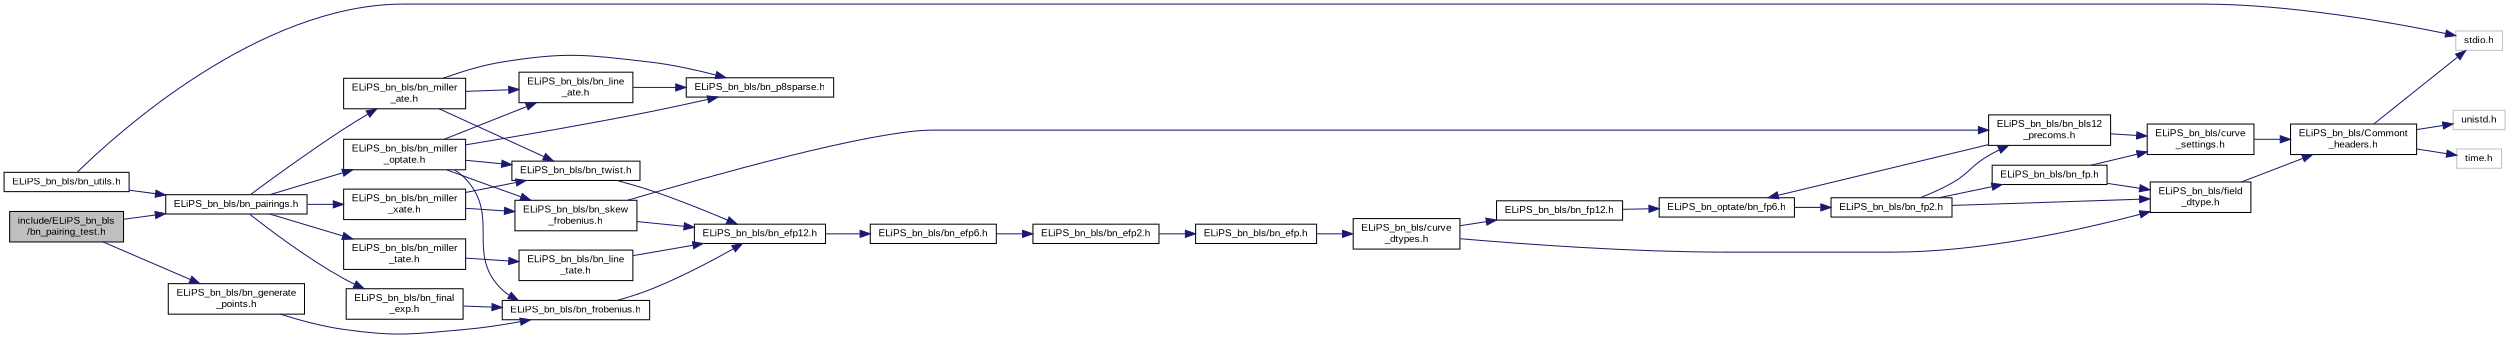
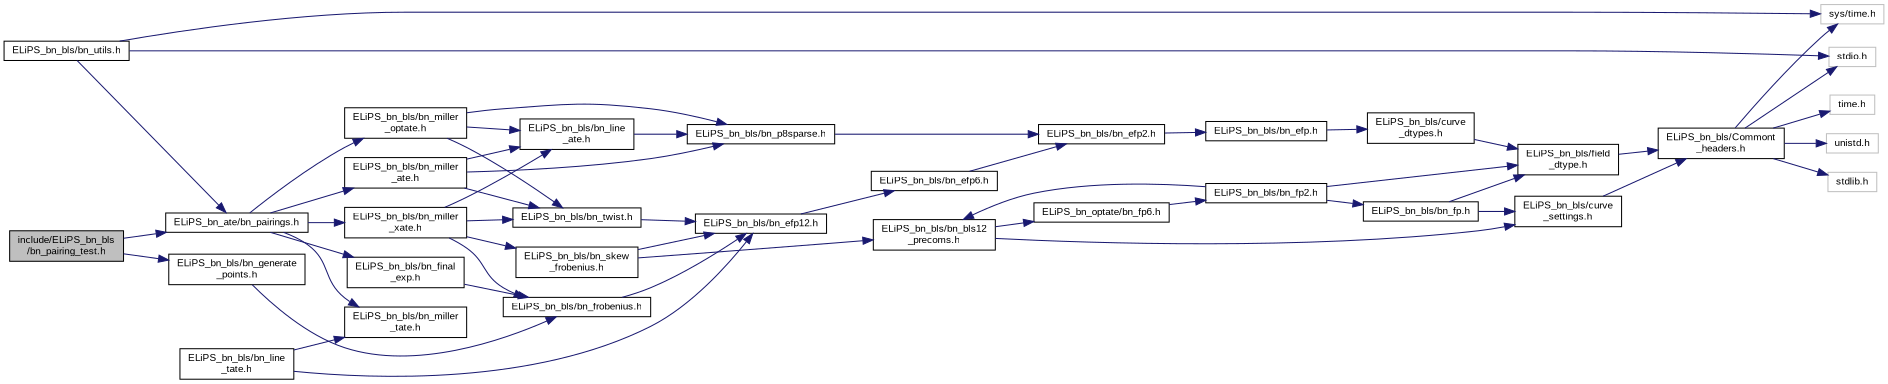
node "sys/time.h": added
edge "ELiPS_bn_bls/bn_p8sparse.h" -> "ELiPS_bn_bls/bn_efp2.h": added
node "stdlib.h": added
edge "ELiPS_bn_bls/bn_miller _optate.h" -> "ELiPS_bn_bls/bn_skew _frobenius.h": removed
edge "ELiPS_bn_bls/bn_miller _xate.h" -> "ELiPS_bn_bls/bn_line _ate.h": added
node "ELiPS_bn_bls/bn_pairings.h": label "ELiPS_bn_bls/bn_pairings.h" -> "ELiPS_bn_ate/bn_pairings.h"
node "ELiPS_bn_bls/bn_fp12.h": removed
edge "ELiPS_bn_bls/bn_miller _optate.h" -> "ELiPS_bn_bls/bn_frobenius.h": now "ELiPS_bn_bls/bn_miller _xate.h" -> "ELiPS_bn_bls/bn_frobenius.h"
edge "ELiPS_bn_bls/bn_miller _tate.h" -> "ELiPS_bn_bls/bn_line _tate.h": reversed
